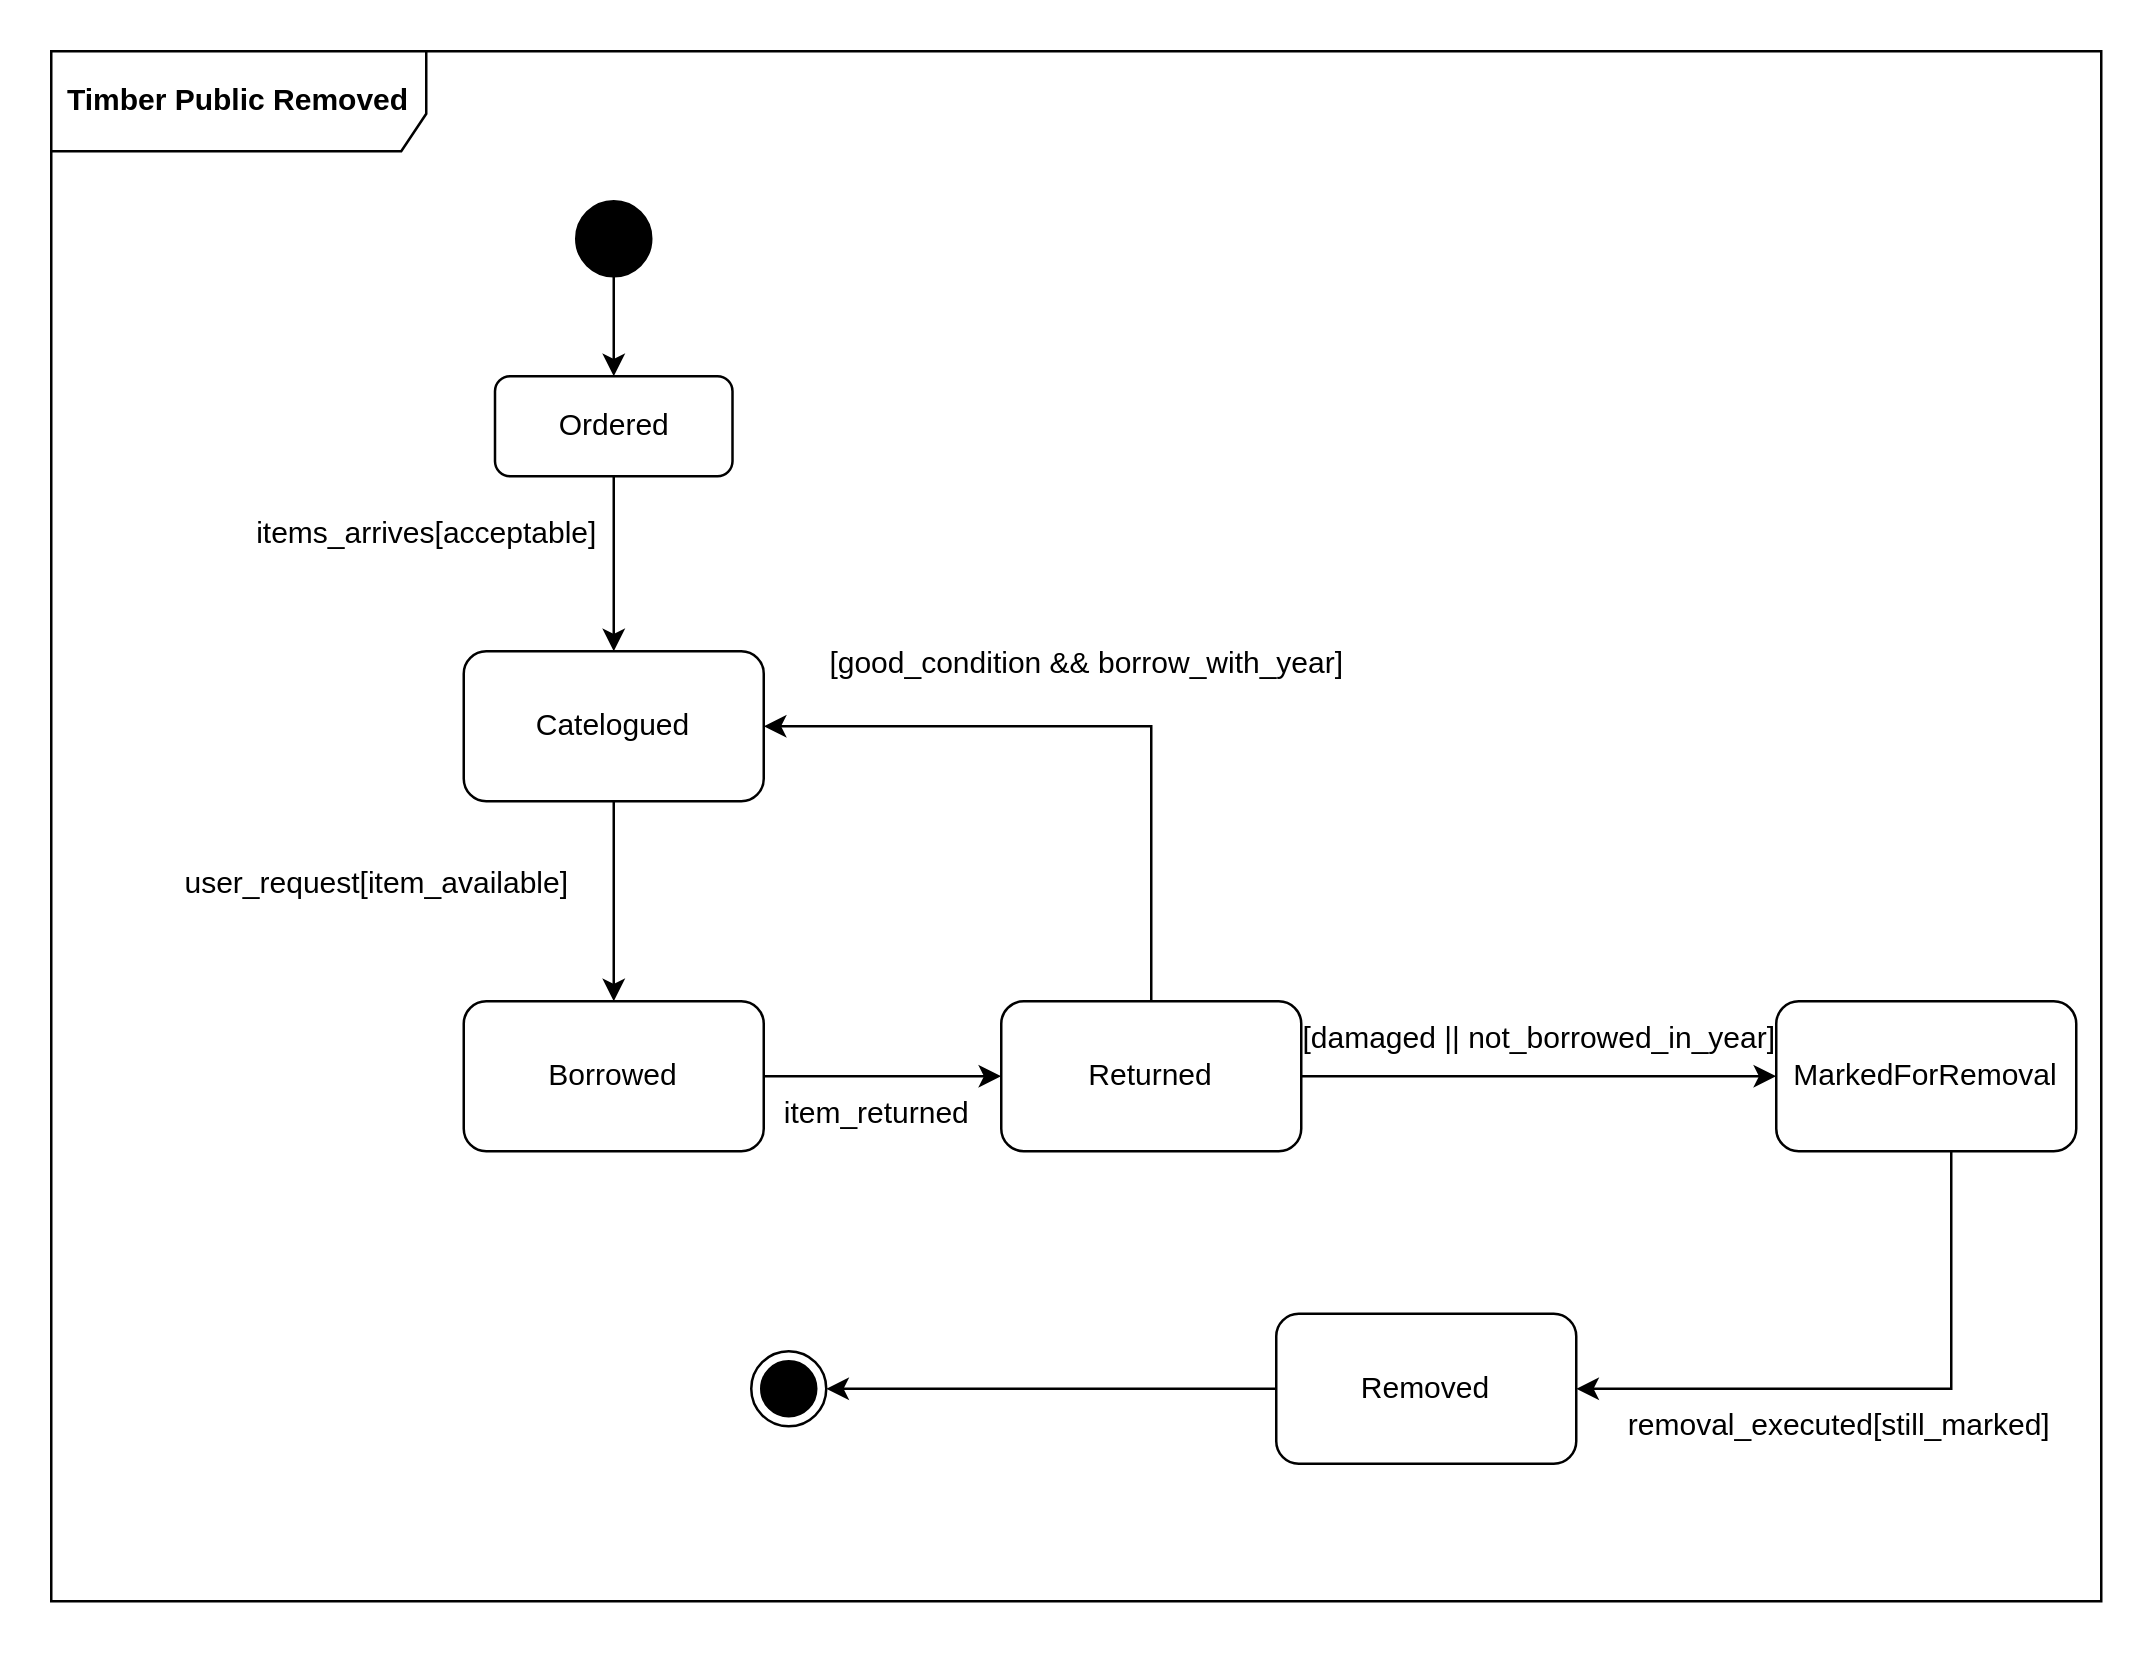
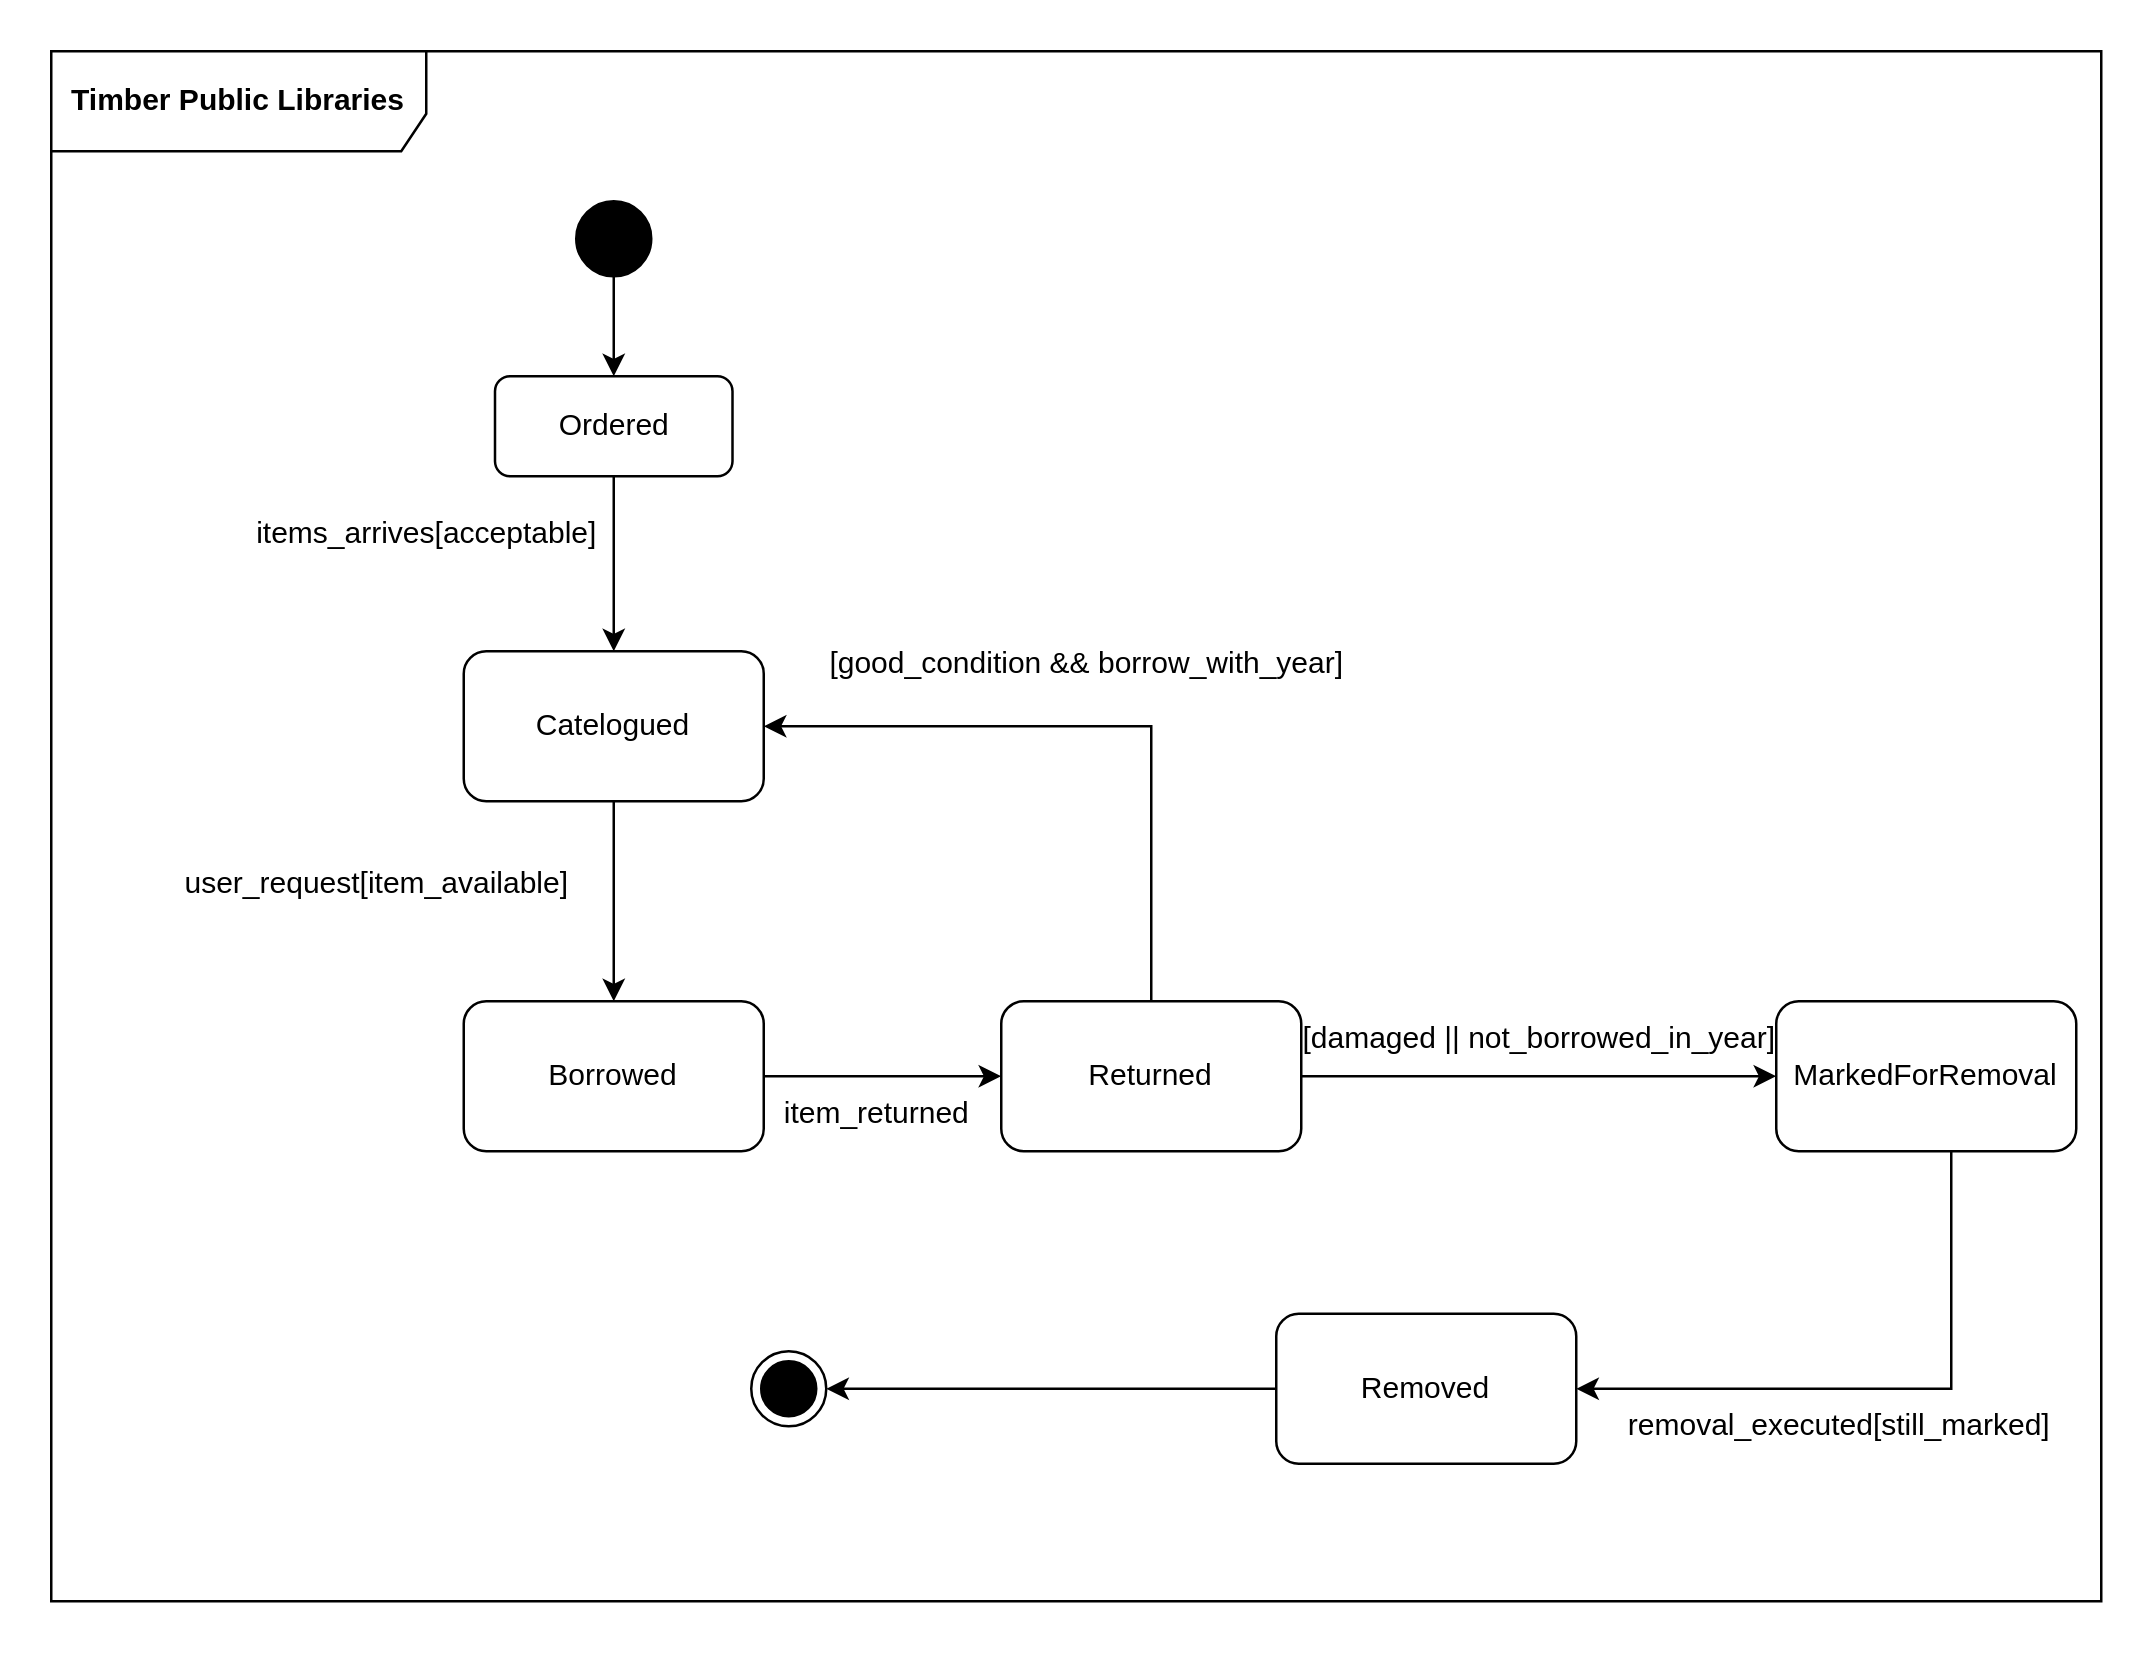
node "Timber Public Removed": label "Timber Public Removed" -> "Timber Public Libraries"
